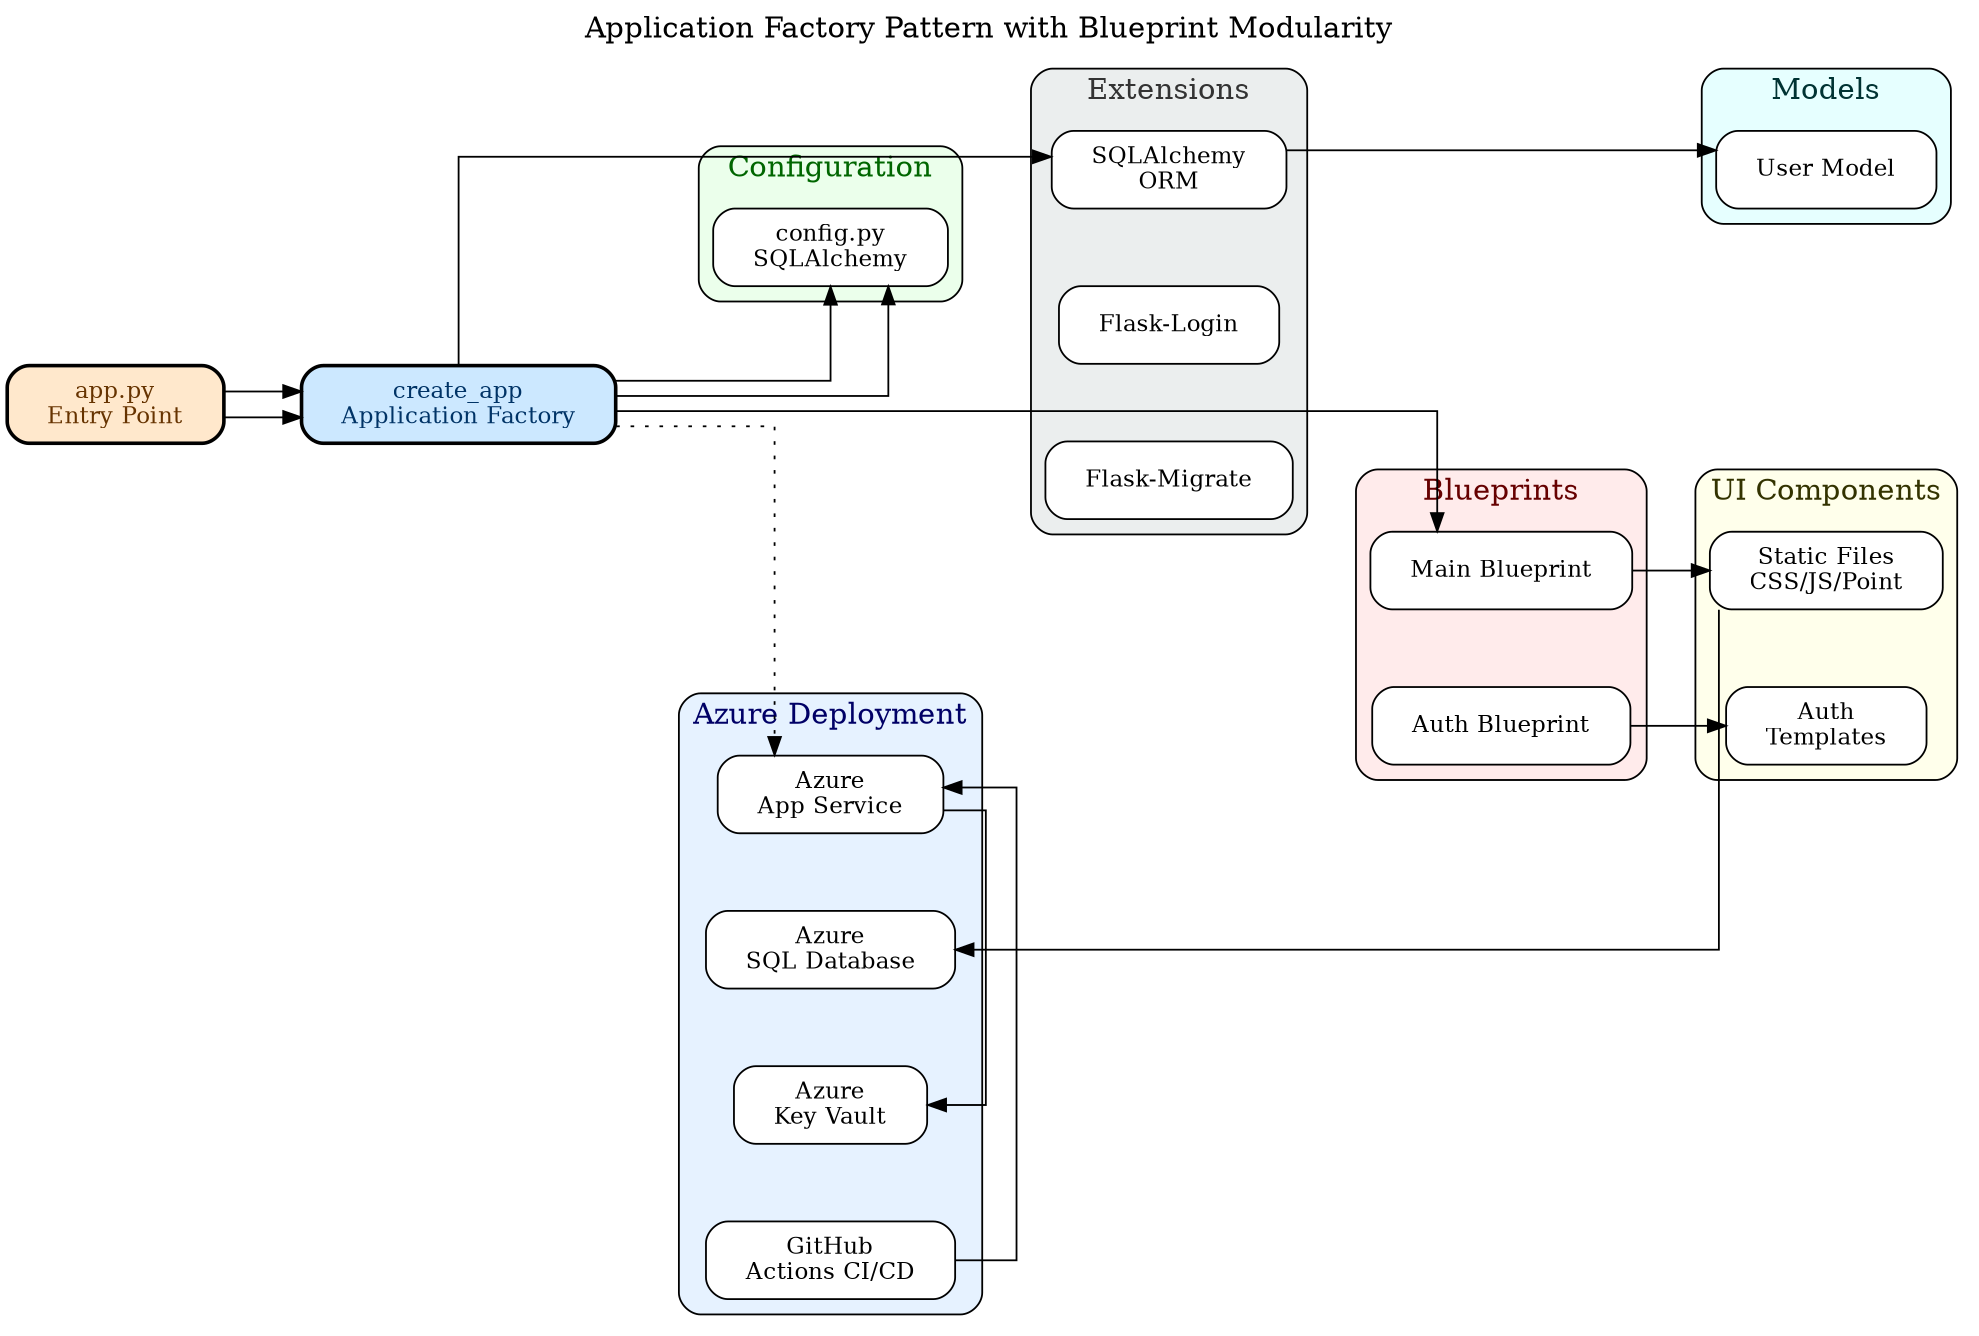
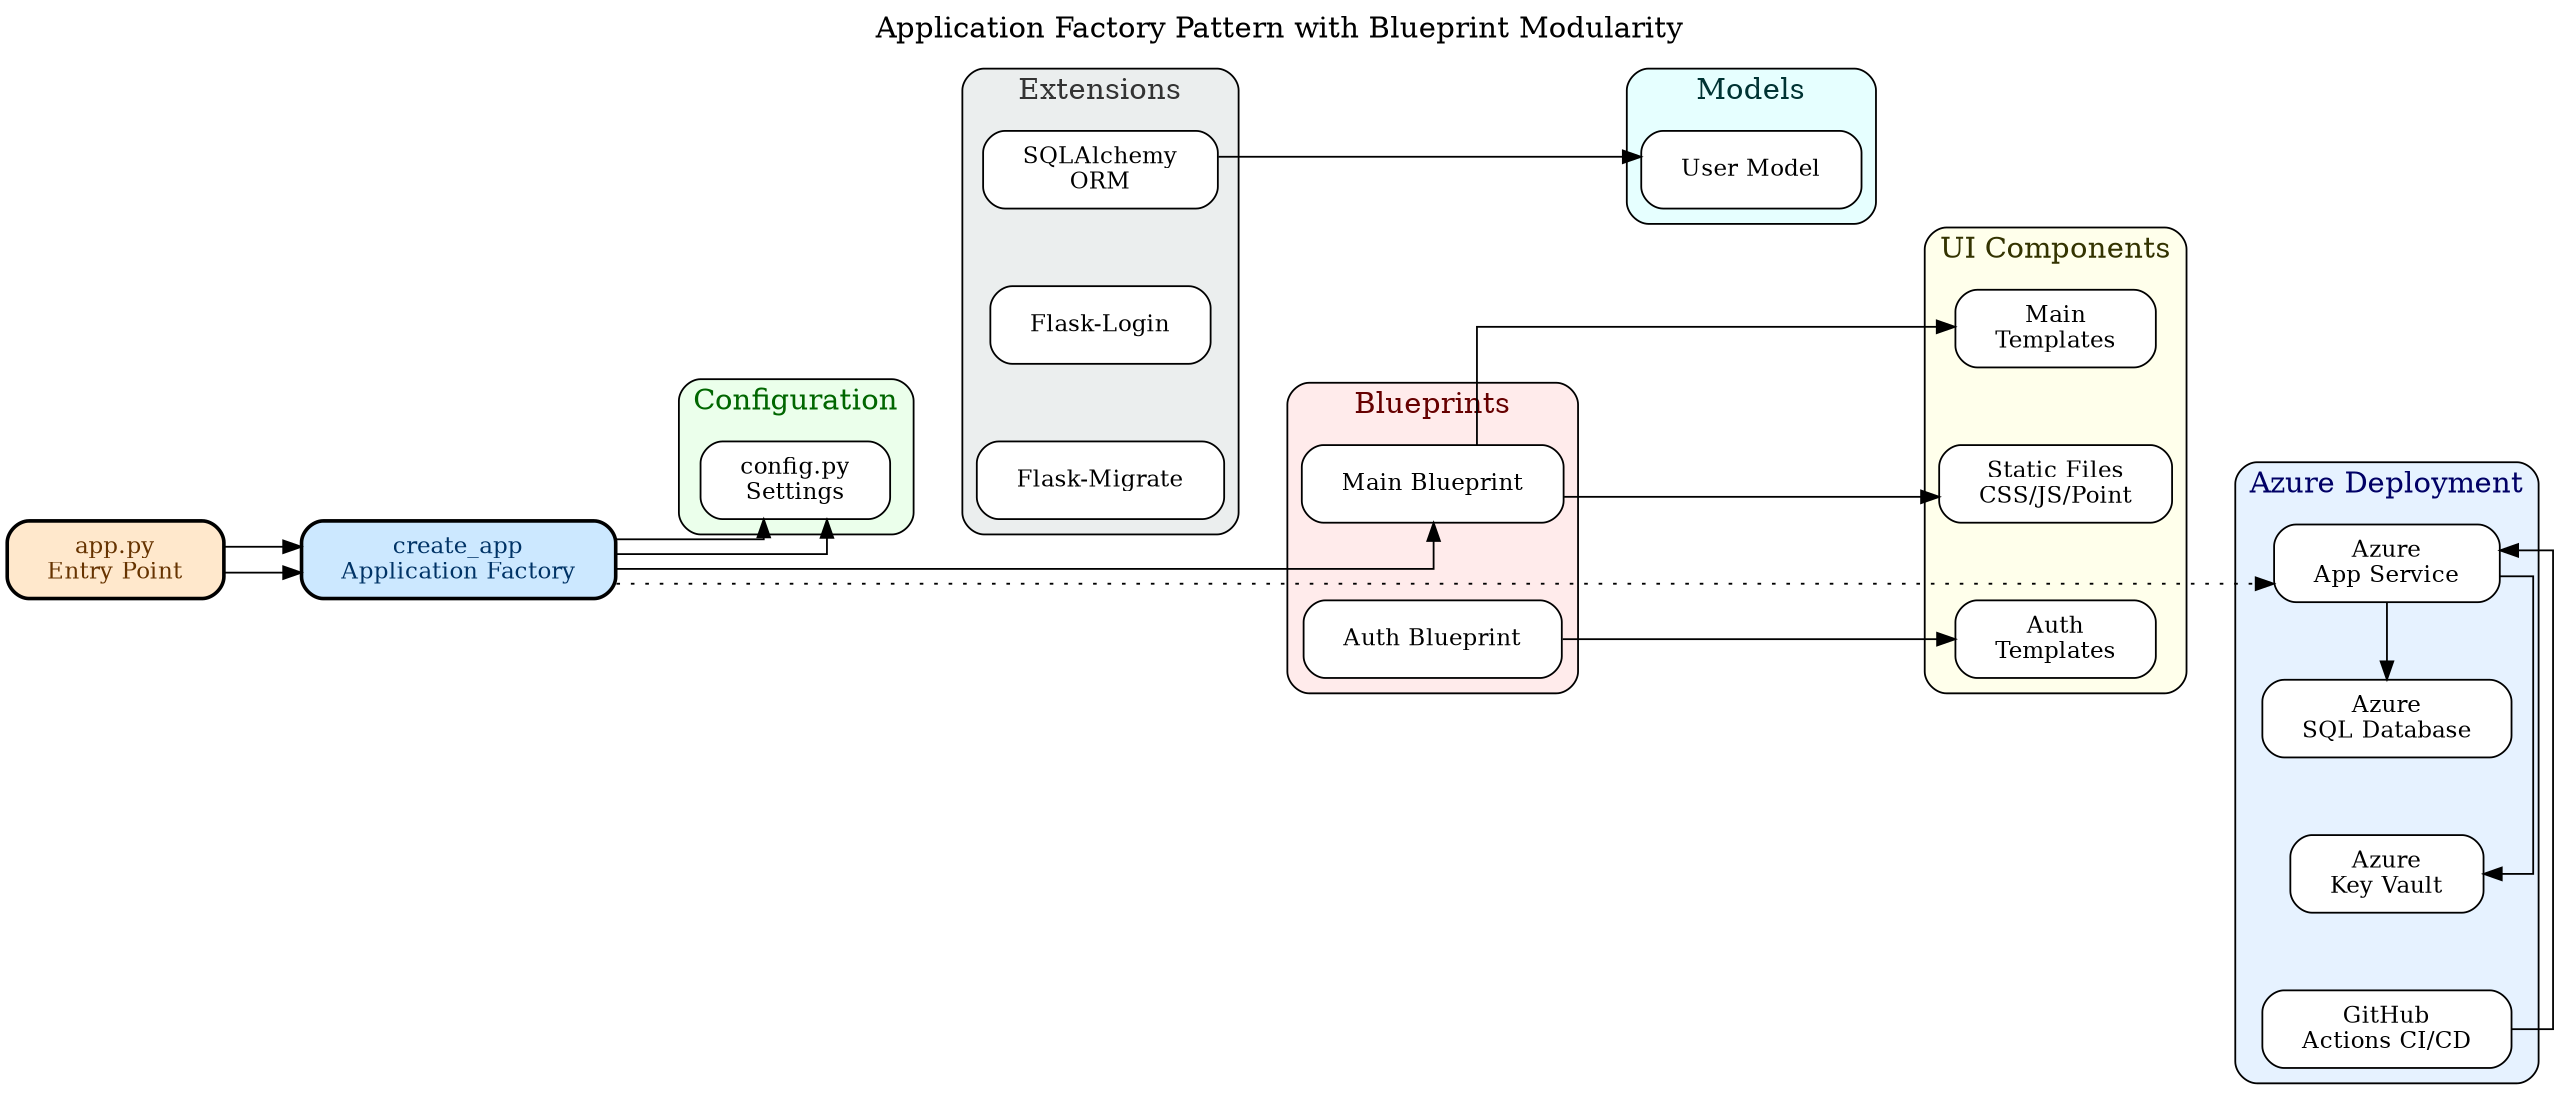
edge "create_app Application Factory" -> "SQLAlchemy ORM": removed
node "config.py SQLAlchemy": label "config.py SQLAlchemy" -> "config.py Settings"
node "Main Templates": added
edge "Static Files CSS/JS/Point" -> "Azure SQL Database": now "Azure App Service" -> "Azure SQL Database"
